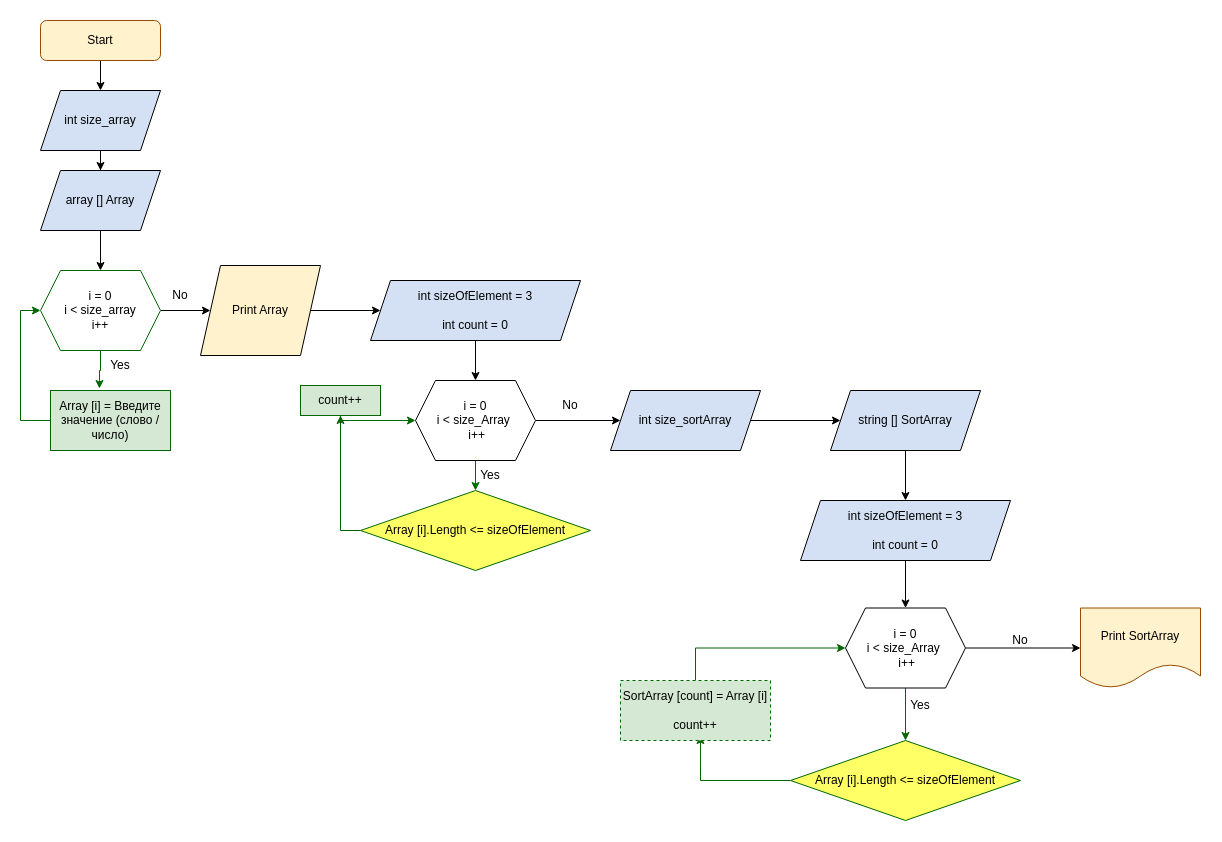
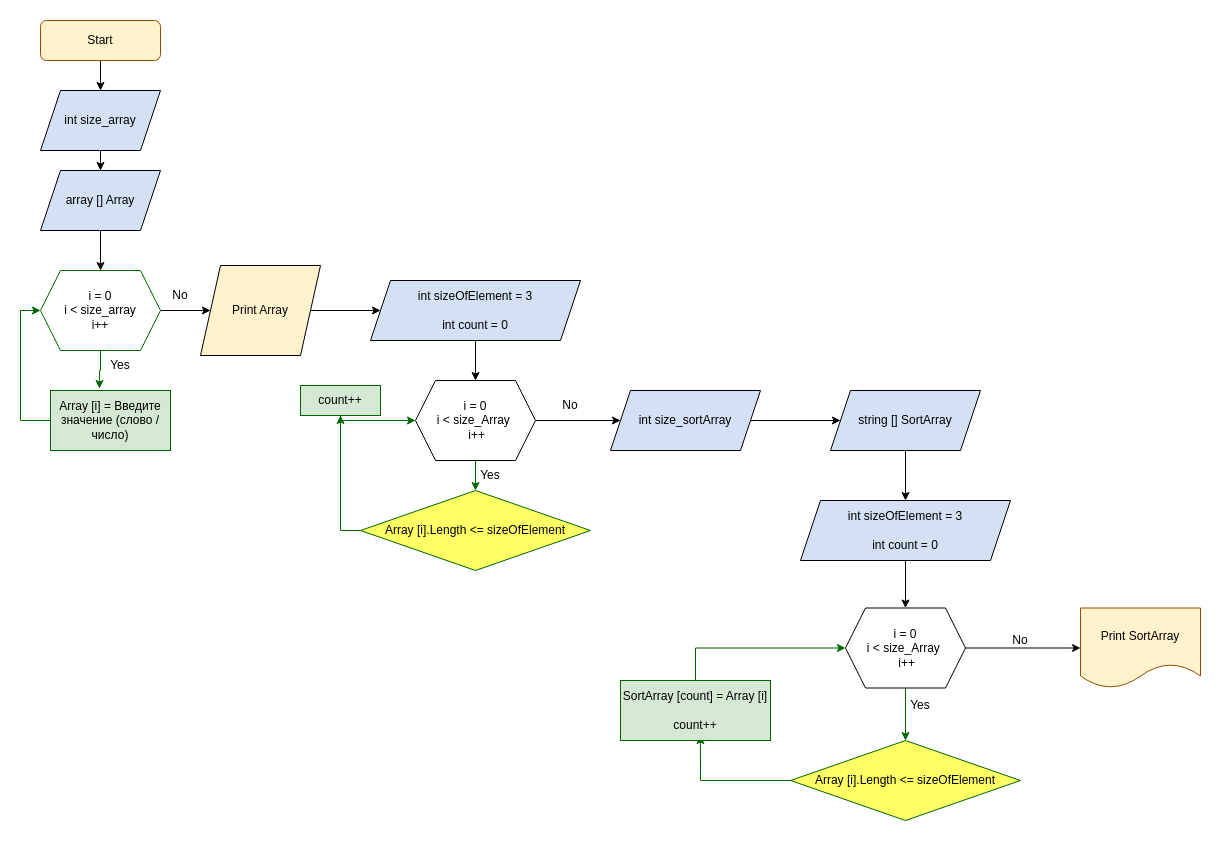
node "SortArray [count] = Array [i] count++": style dashed -> solid
